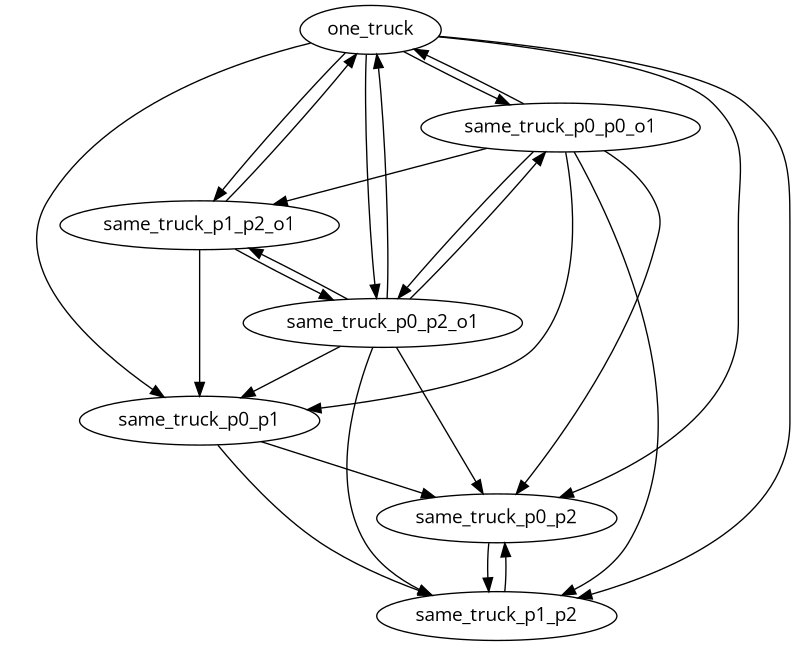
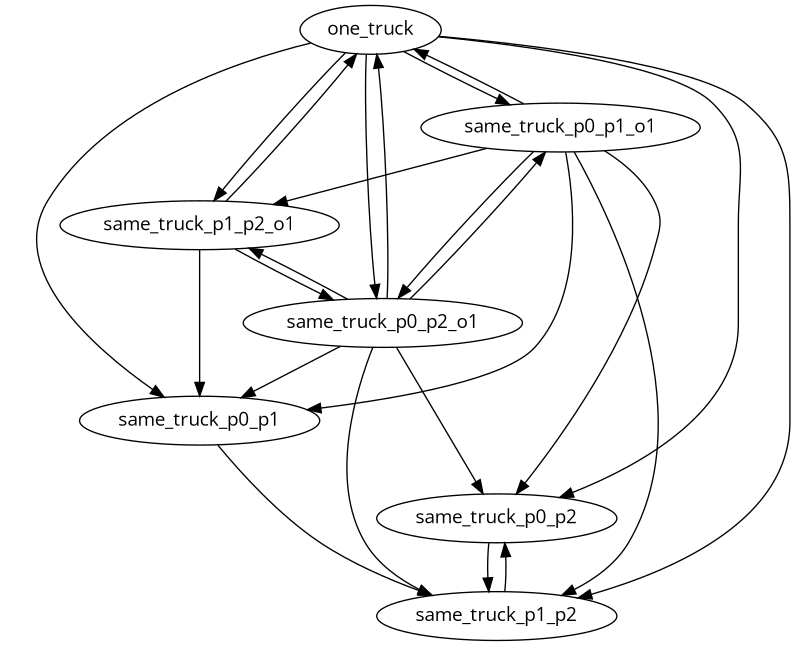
node "same_truck_p0_p0_o1": label "same_truck_p0_p0_o1" -> "same_truck_p0_p1_o1"
edge "same_truck_p0_p1" -> "same_truck_p0_p2": removed
